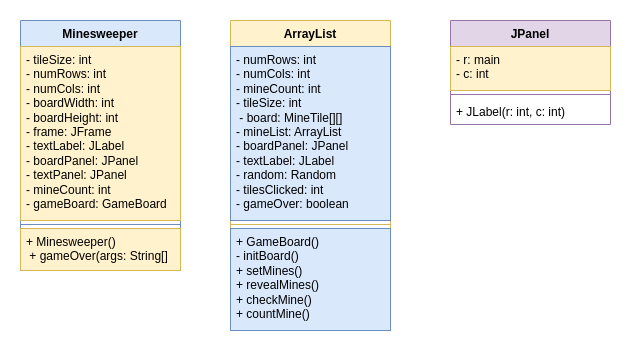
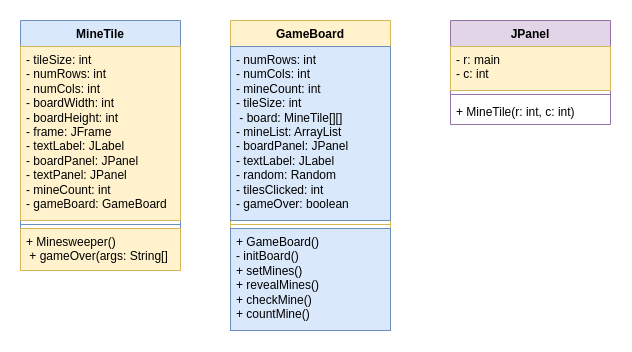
node "Minesweeper": label "Minesweeper" -> "MineTile"
node "ArrayList": label "ArrayList" -> "GameBoard"
node "+ JLabel(r: int, c: int)": label "+ JLabel(r: int, c: int)" -> "+ MineTile(r: int, c: int)"
